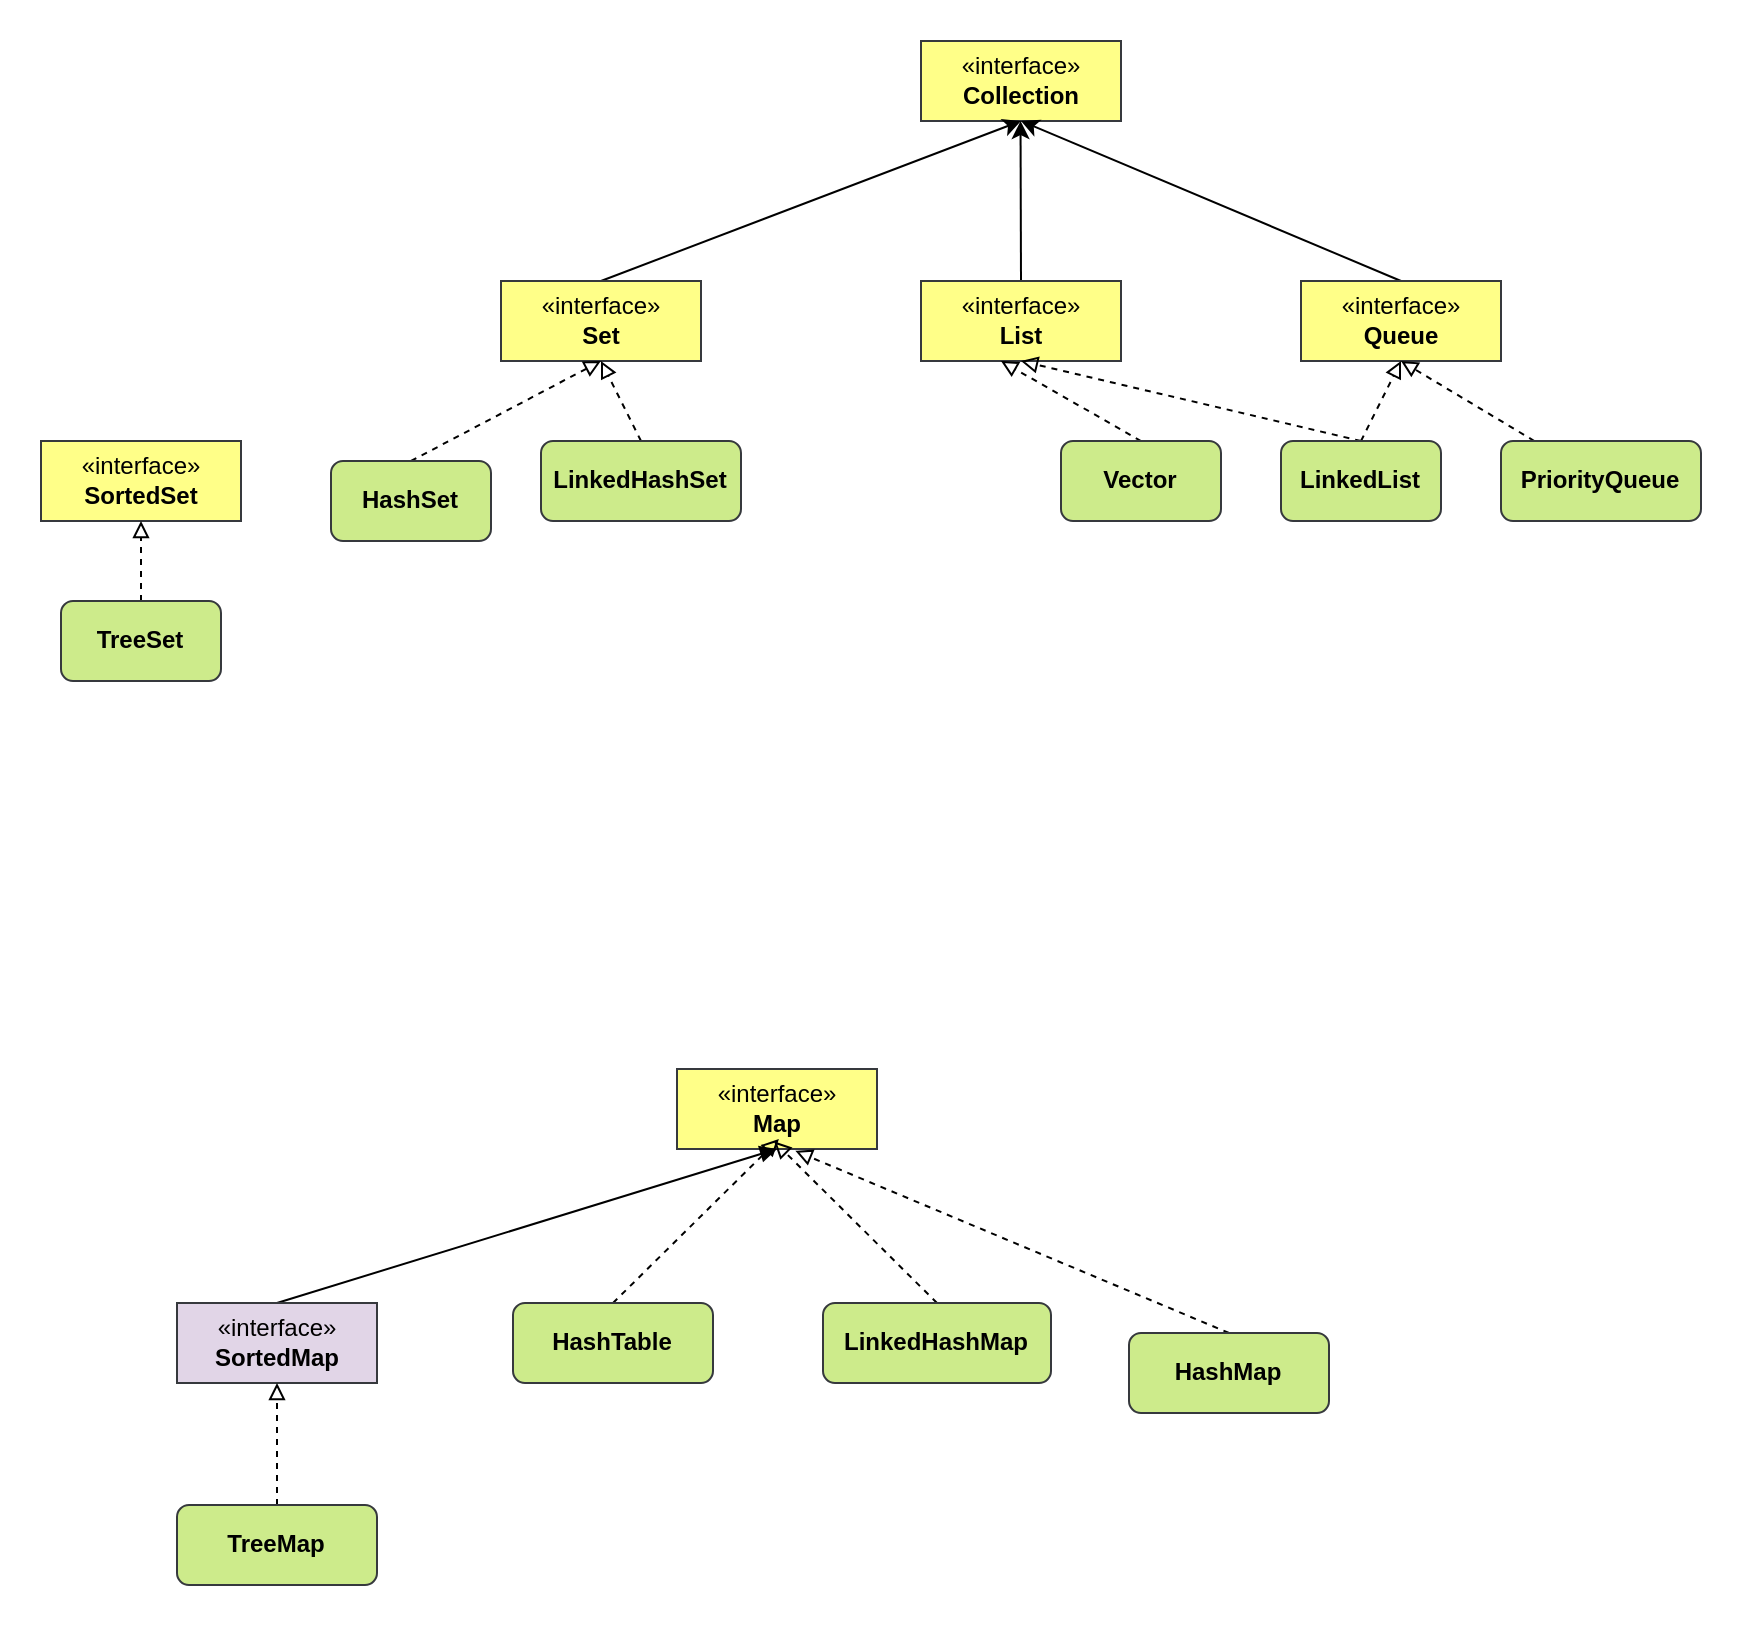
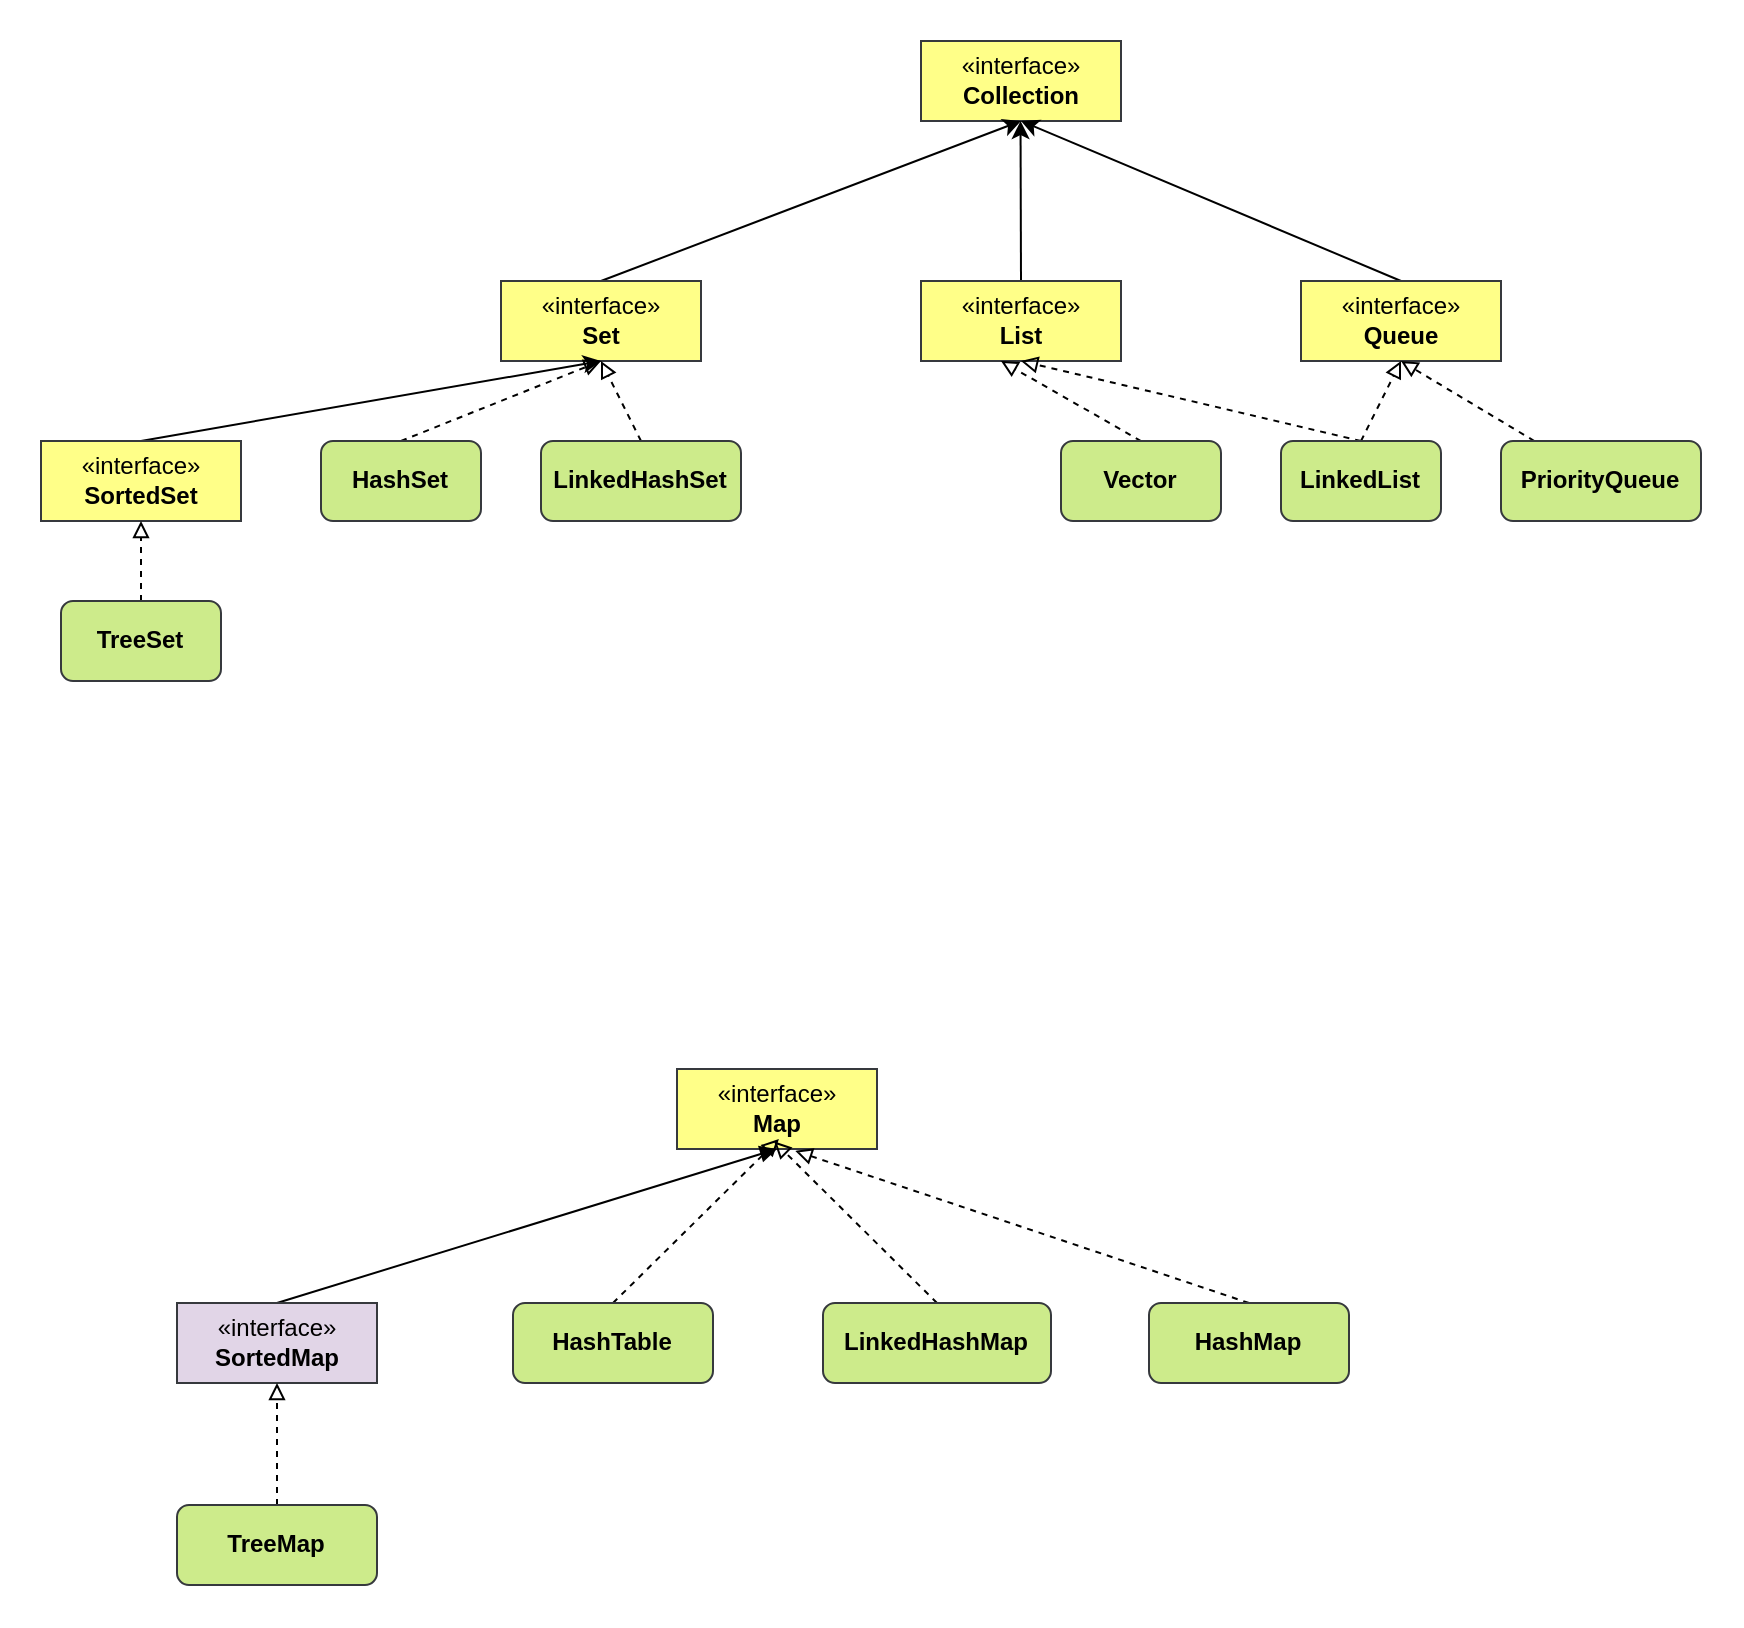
edge "«interface» SortedSet" -> "«interface» Set": added
node "HashSet": moved (411, 501) -> (401, 481)
node "HashMap": moved (1229, 1373) -> (1249, 1343)
